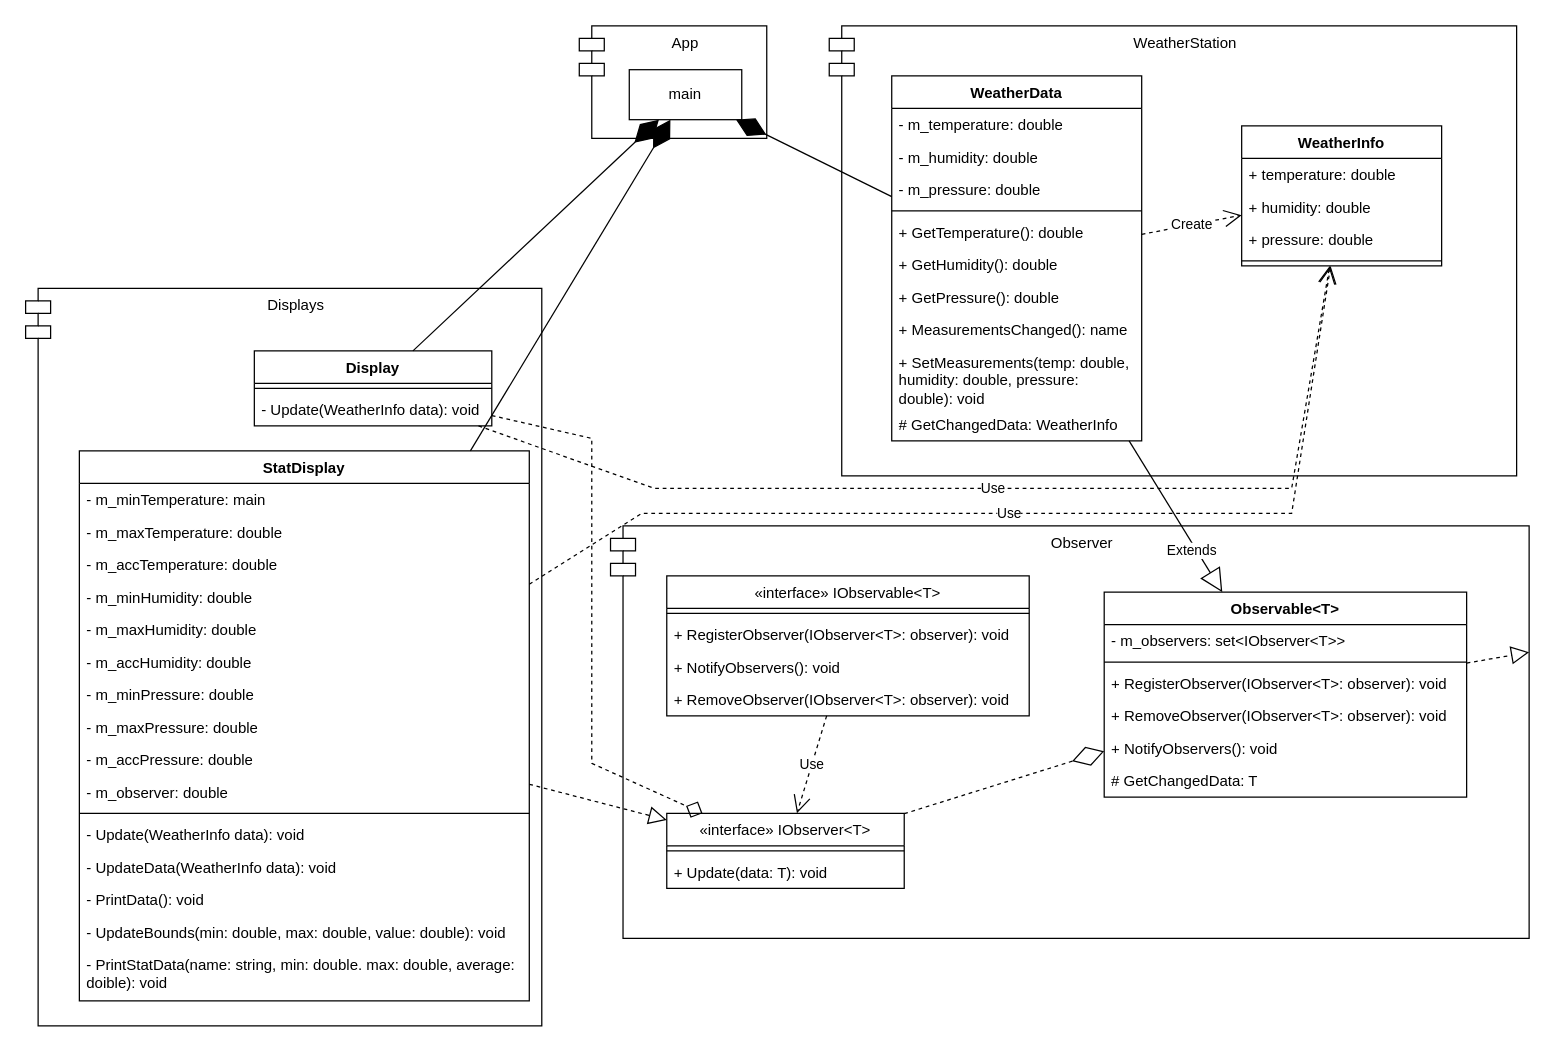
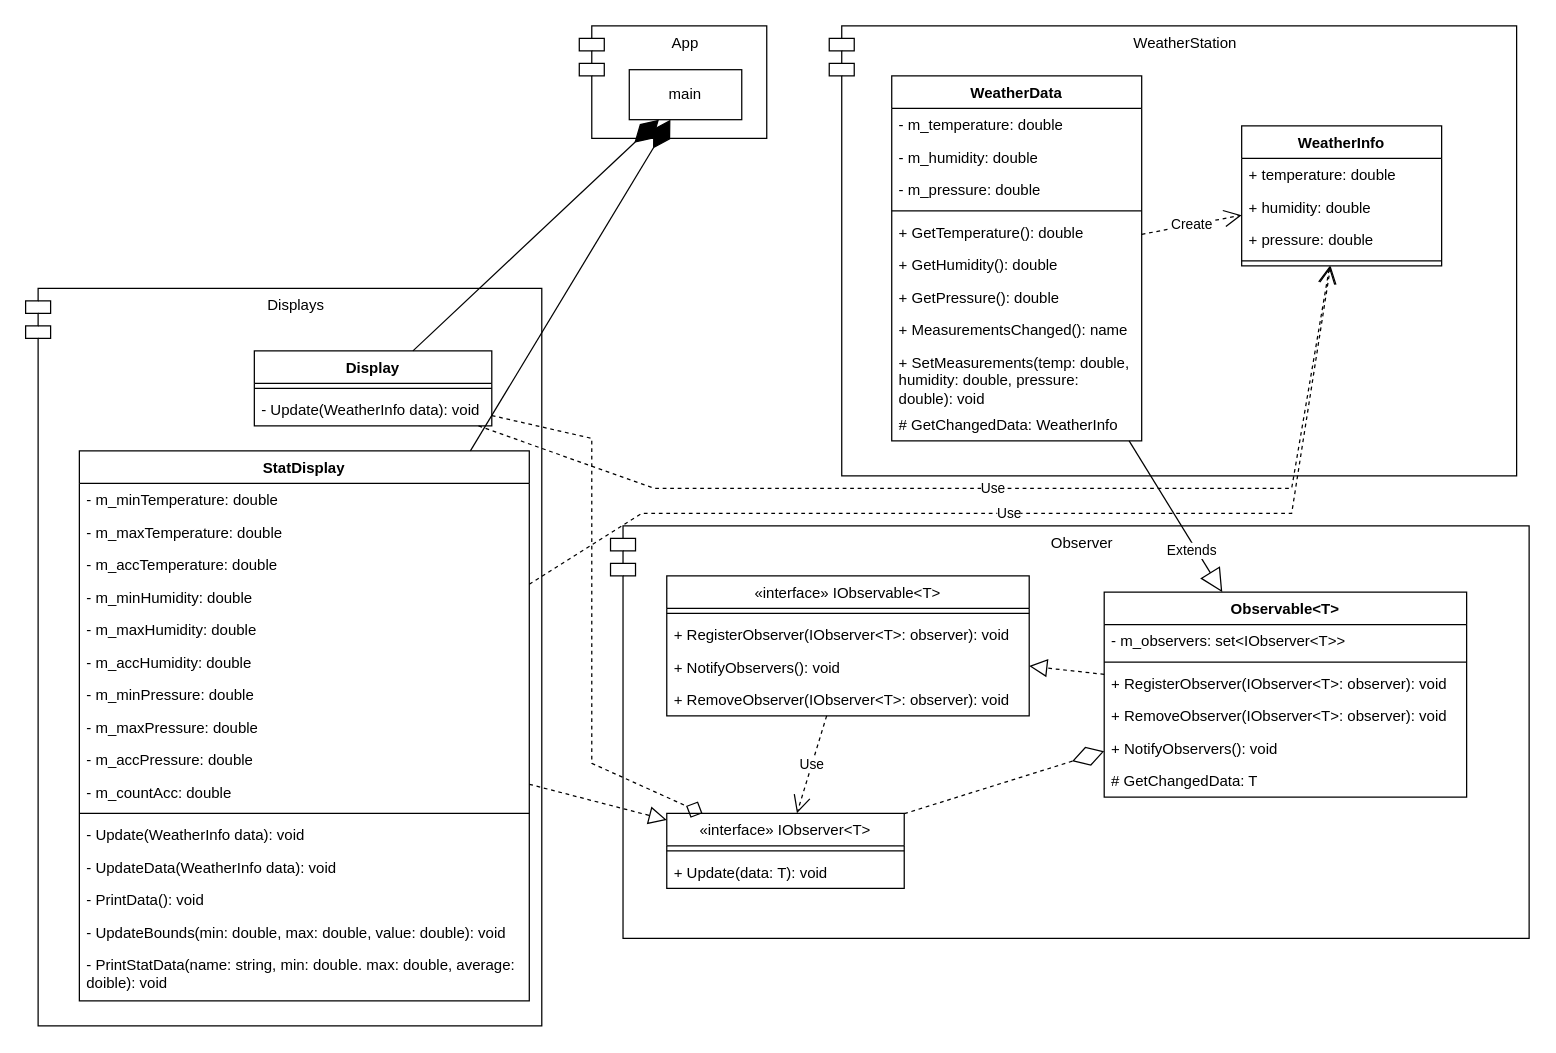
edge "WeatherData" -> "main": removed
node "- m_minTemperature: main": label "- m_minTemperature: main" -> "- m_minTemperature: double"
edge "Observable<T>" -> "Observer": now "Observable<T>" -> "«interface» IObservable<T>"
node "- m_observer: double": label "- m_observer: double" -> "- m_countAcc: double"
